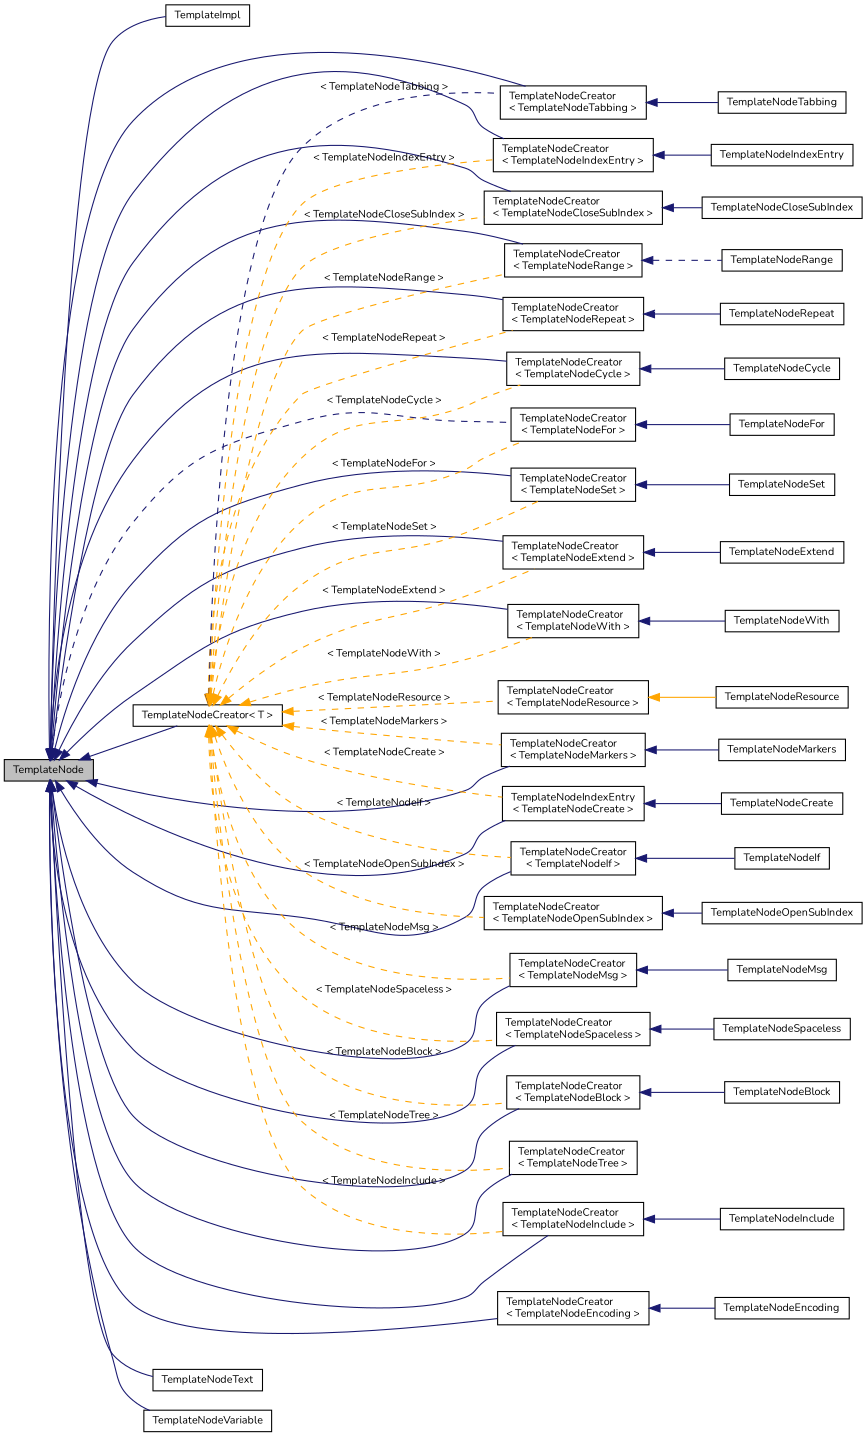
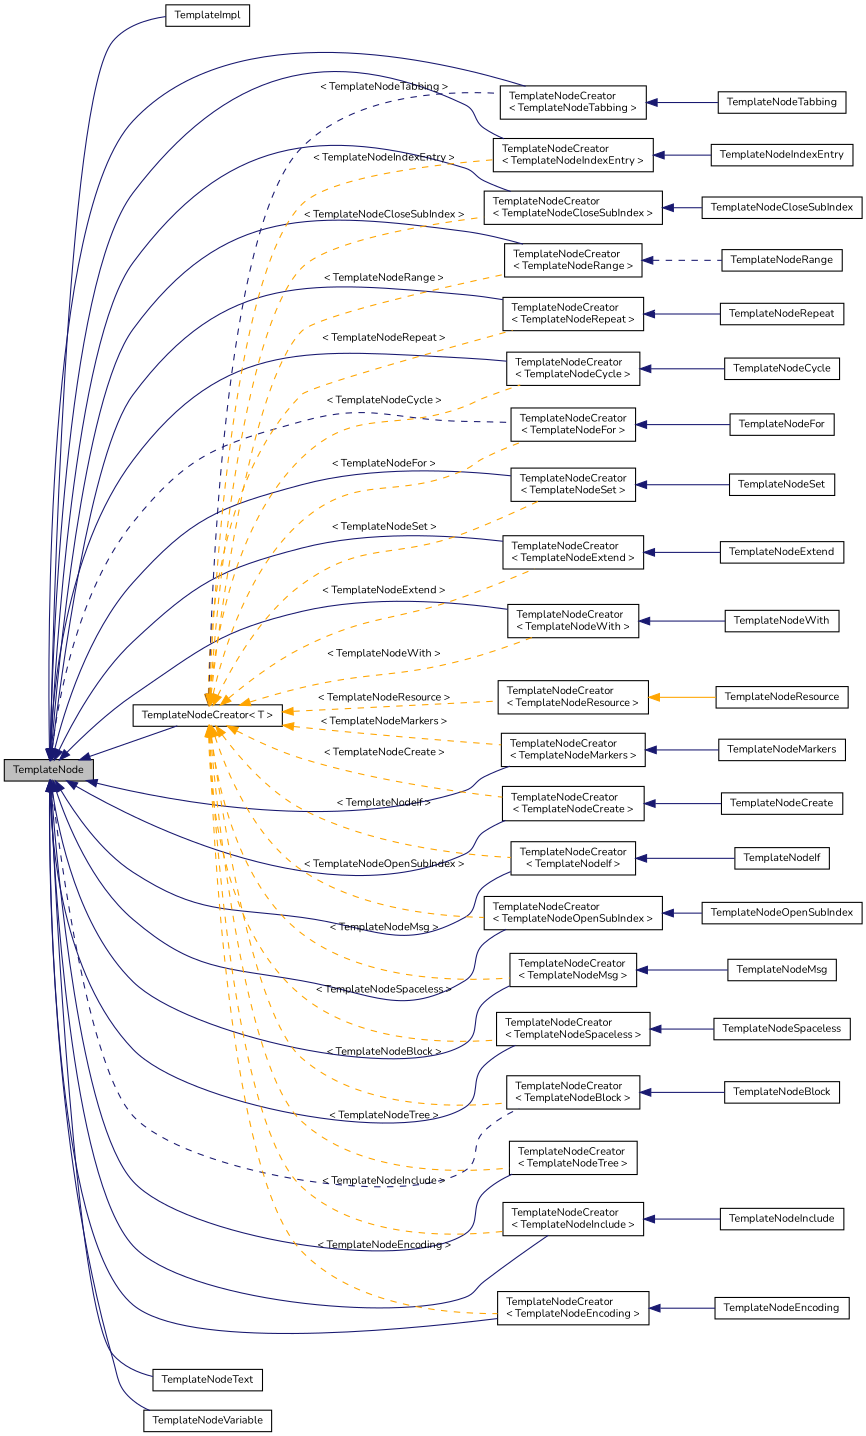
node "TemplateNodeIndexEntry < TemplateNodeCreate >": label "TemplateNodeIndexEntry < TemplateNodeCreate >" -> "TemplateNodeCreator < TemplateNodeCreate >"
edge "TemplateNodeCreator < TemplateNodeOpenSubIndex >" -> "TemplateNode": added
edge "TemplateNodeCreator < TemplateNodeEncoding >" -> "TemplateNodeCreator< T >": added, label "< TemplateNodeEncoding >"
edge "TemplateNodeCreator < TemplateNodeBlock >" -> "TemplateNode": style solid -> dashed
